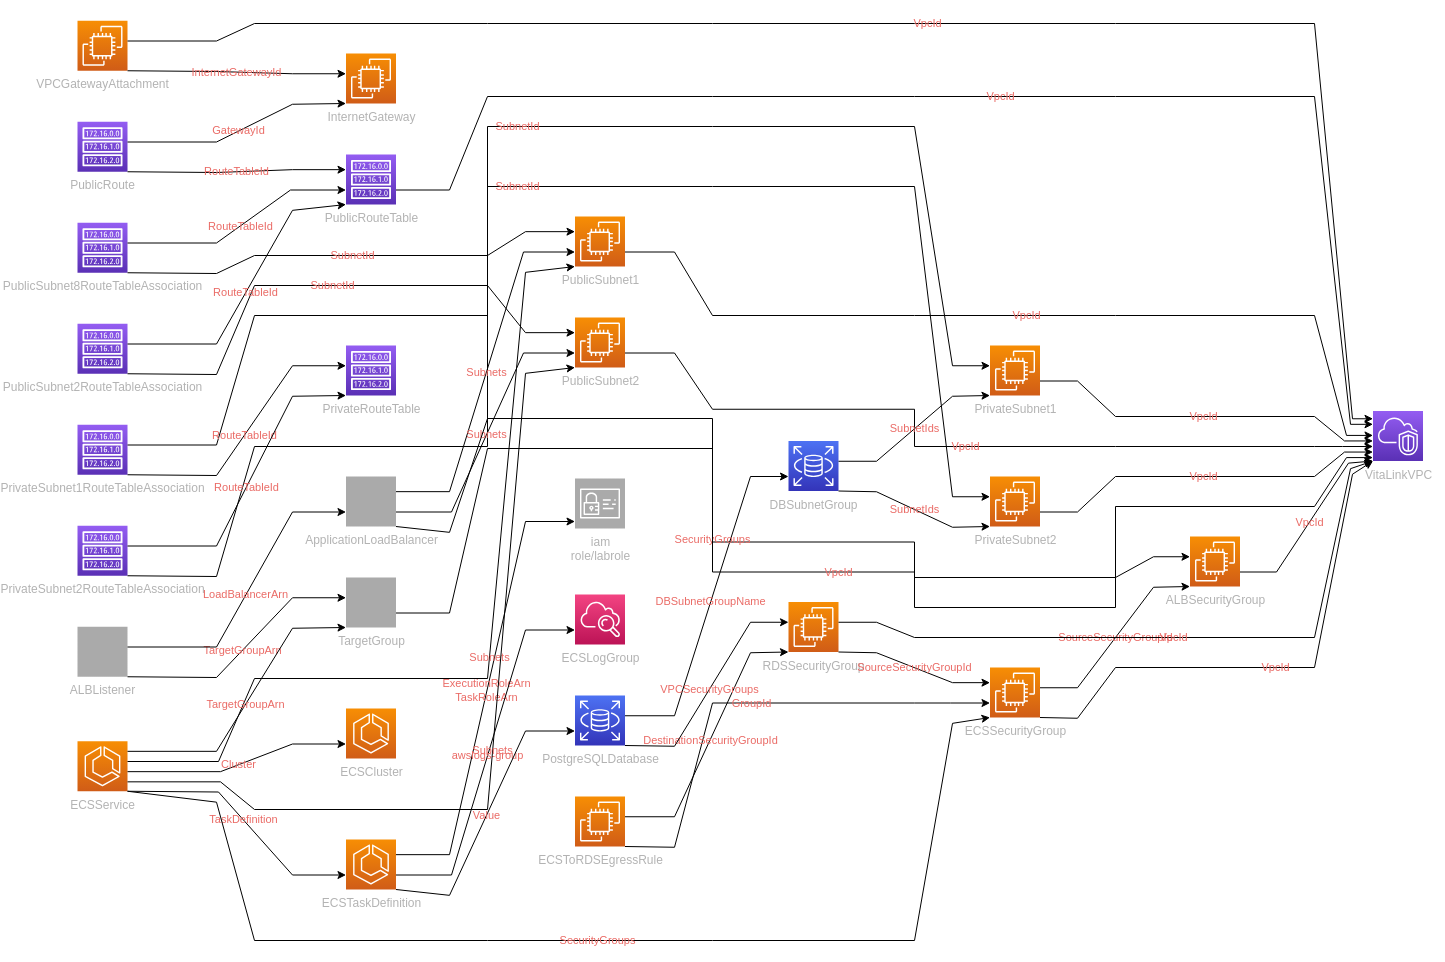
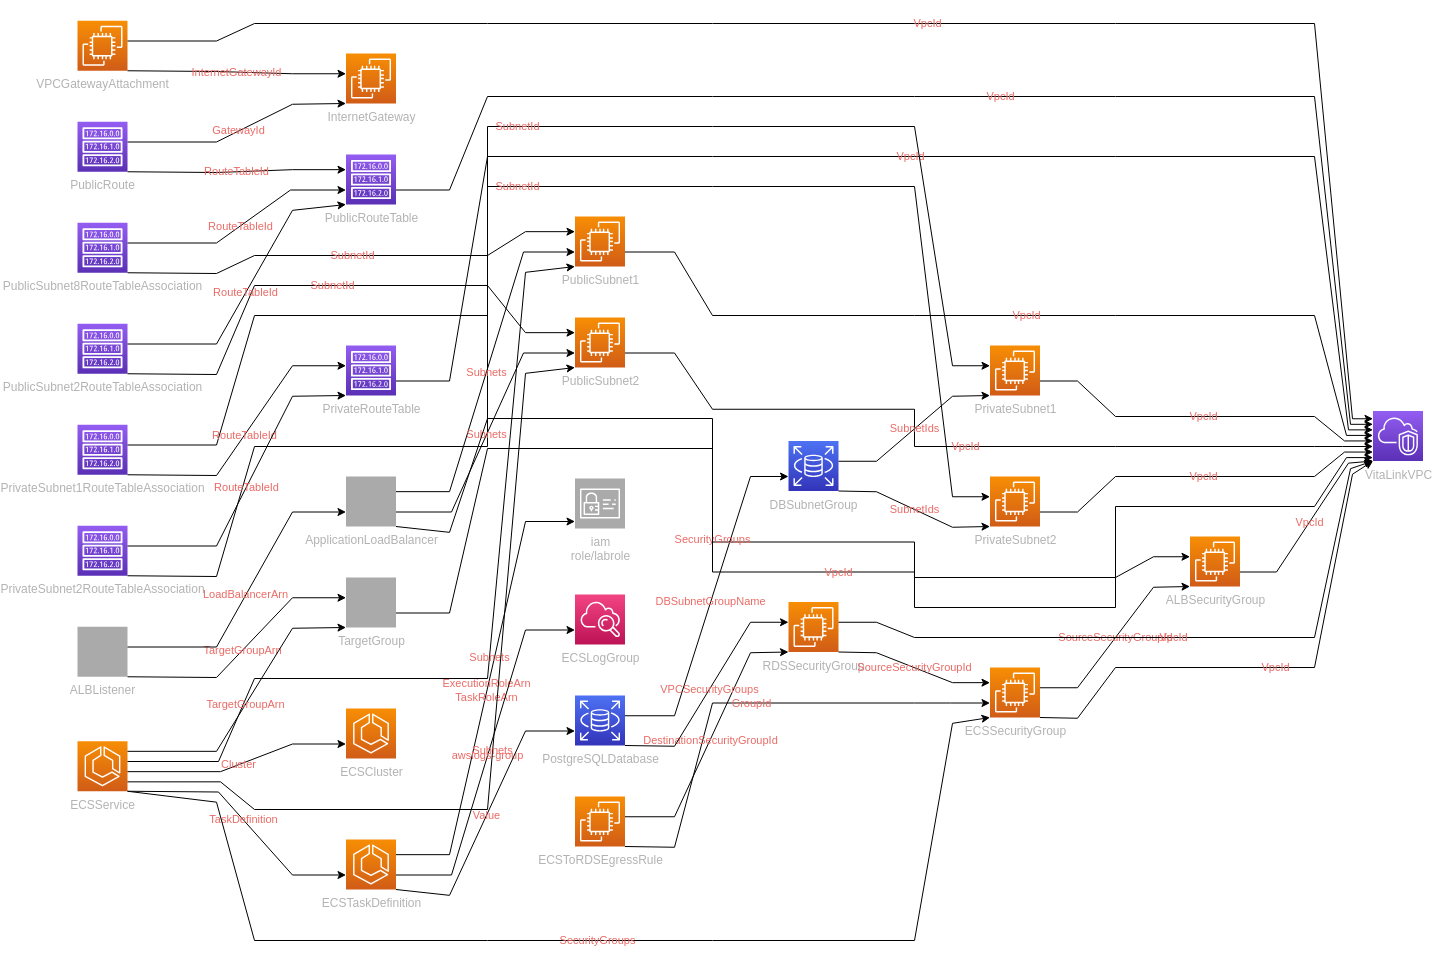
edge "PrivateRouteTable" -> "VitaLinkVPC": added, label "VpcId"
